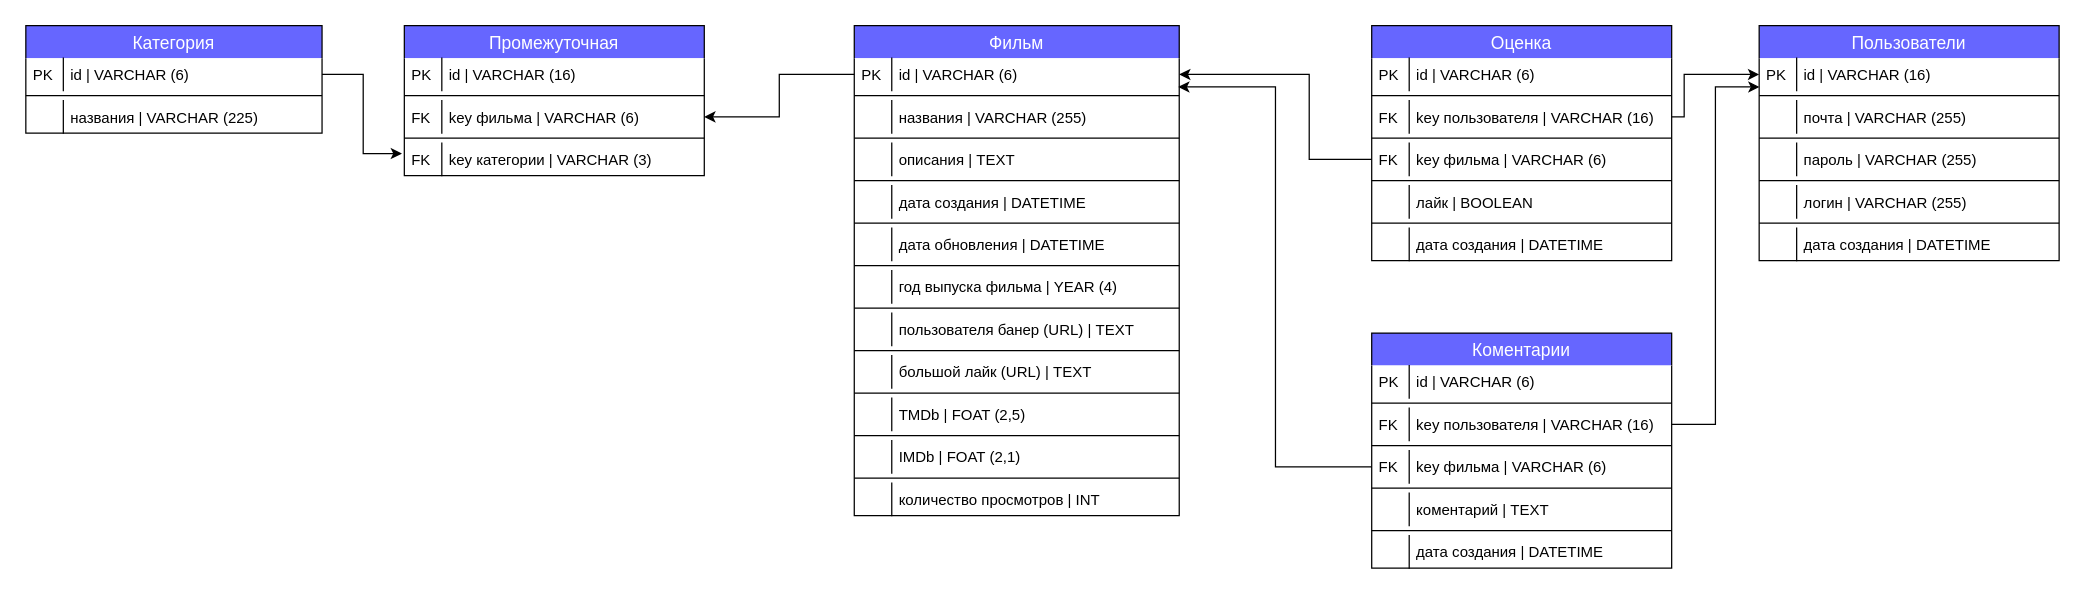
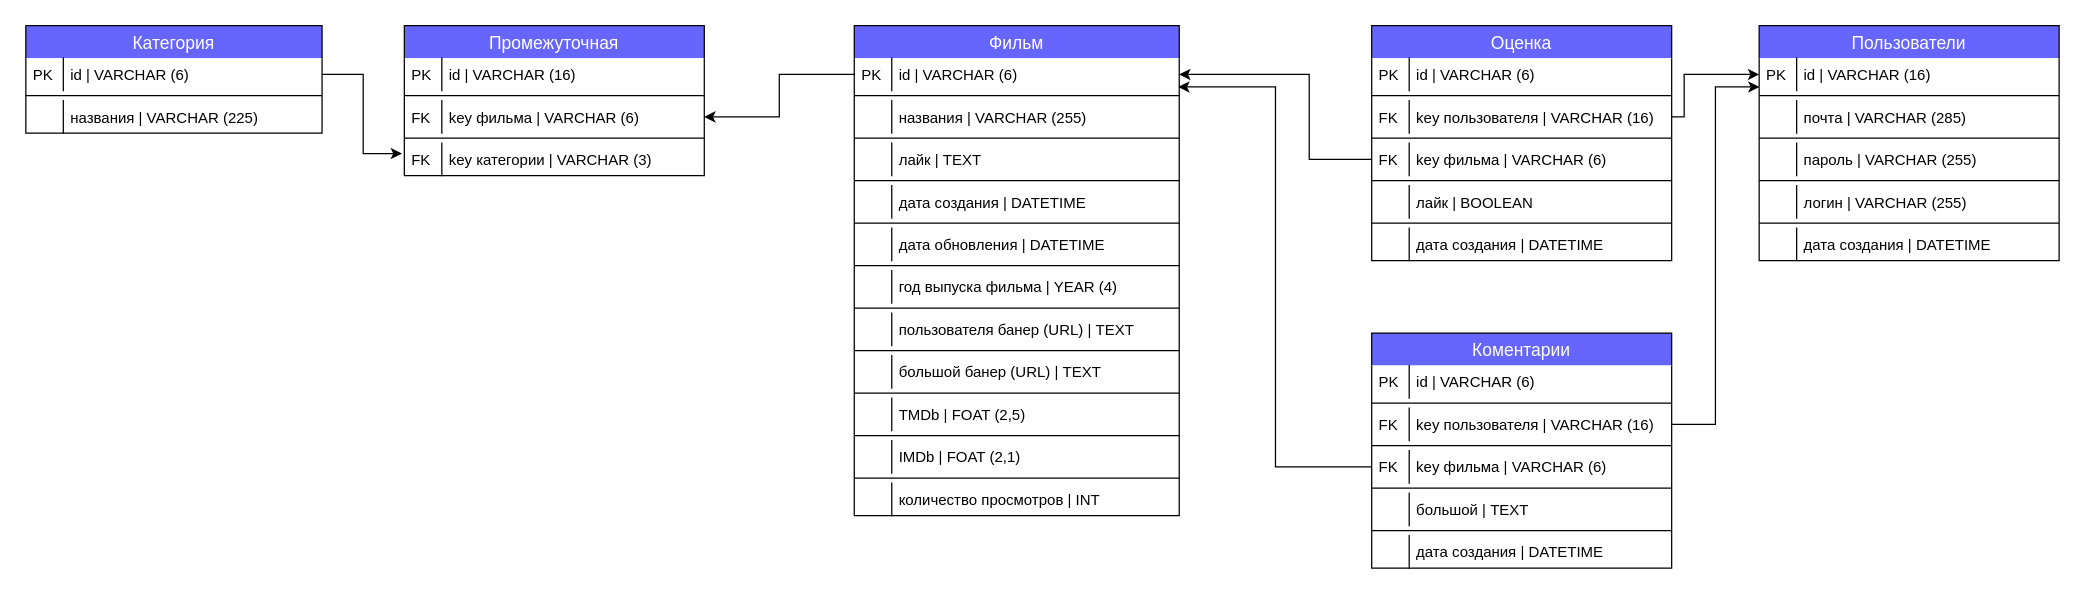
node "почта | VARCHAR (255)": label "почта | VARCHAR (255)" -> "почта | VARCHAR (285)"
node "описания | TEXT": label "описания | TEXT" -> "лайк | TEXT"
node "большой лайк (URL) | TEXT": label "большой лайк (URL) | TEXT" -> "большой банер (URL) | TEXT"
node "коментарий | TEXT": label "коментарий | TEXT" -> "большой | TEXT"
